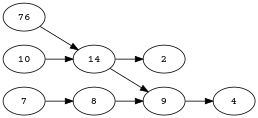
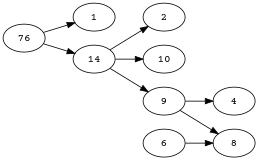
node "1": added
edge "10" -> "14": reversed
node "7": label "7" -> "6"
edge "8" -> "9": reversed
